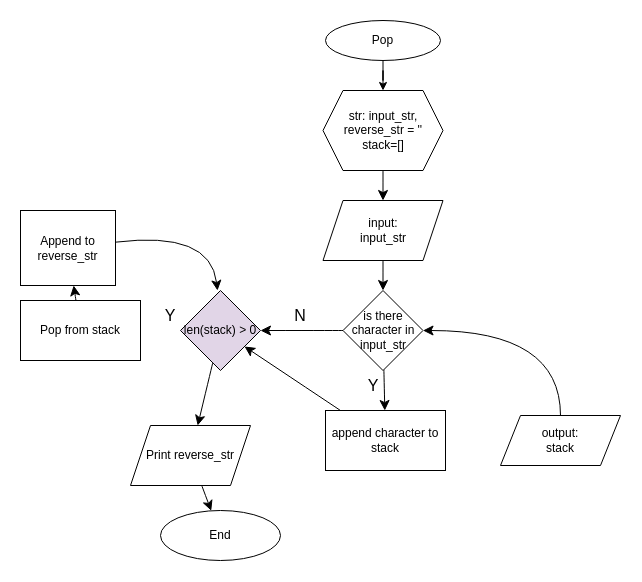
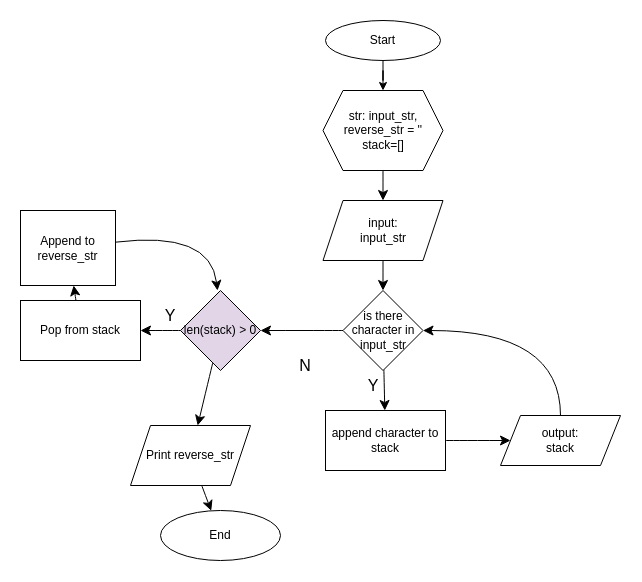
node "Pop": label "Pop" -> "Start"
node "N": moved (301, 316) -> (306, 366)
edge "len(stack) > 0" -> "Pop from stack": added
edge "append character to stack" -> "len(stack) > 0": now "append character to stack" -> "output: stack"
